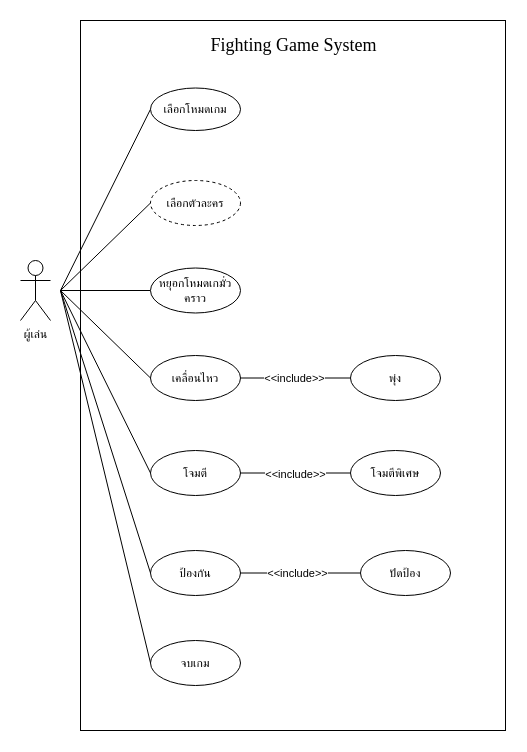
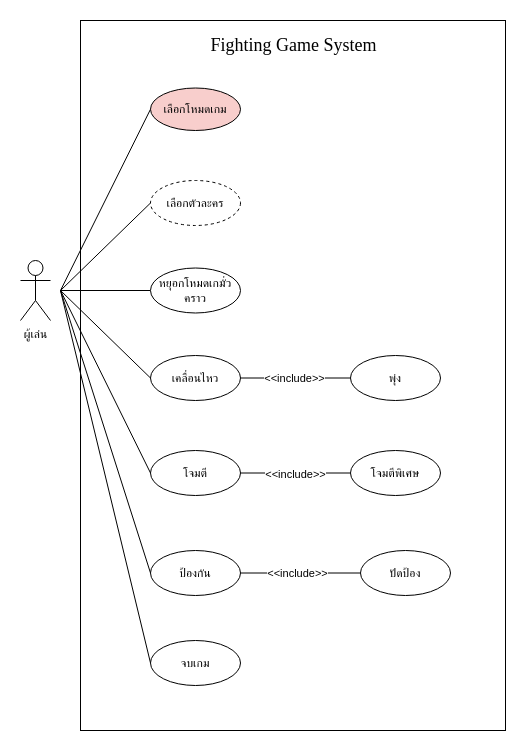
node "เลือกโหมดเกม": fillcolor #ffffff -> #f8cecc
